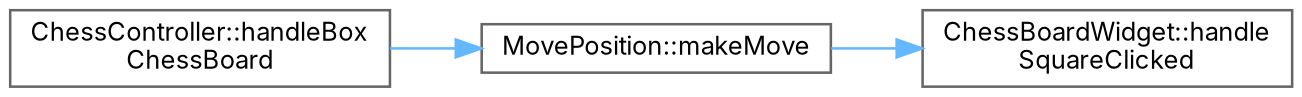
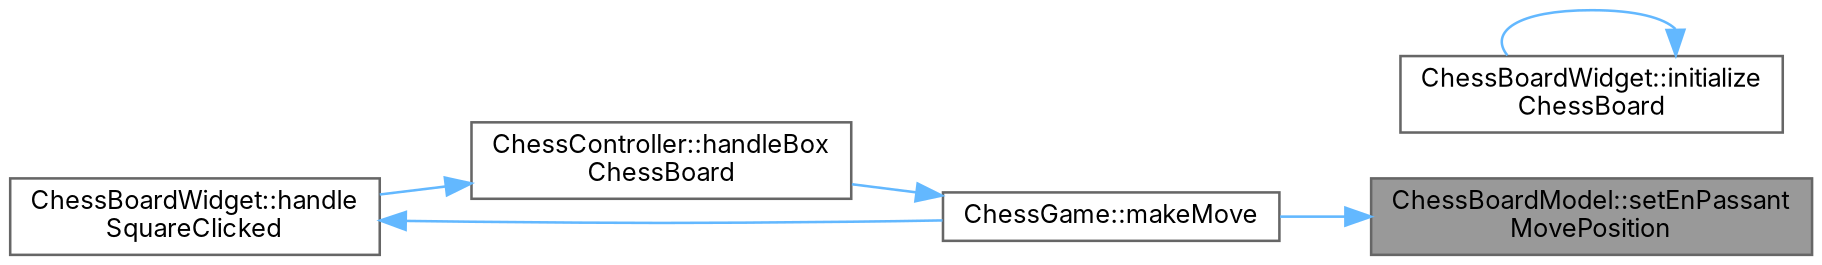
node "MovePosition::makeMove": label "MovePosition::makeMove" -> "ChessGame::makeMove"
node "ChessBoardWidget::initialize ChessBoard": added
edge "ChessBoardWidget::handle SquareClicked" -> "ChessController::handleBox ChessBoard": added
node "ChessBoardModel::setEnPassant MovePosition": added
